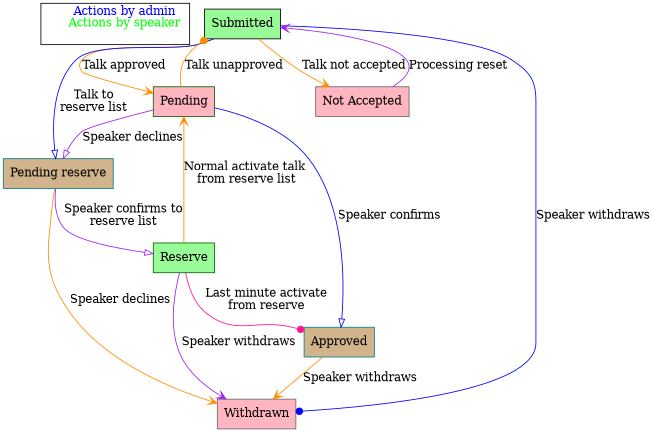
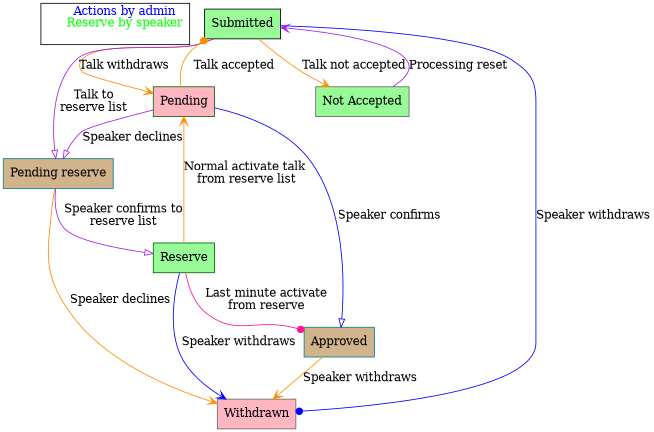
node "Actions by admin": text "Actions by speaker" -> "Reserve by speaker"
edge "Submitted" -> "Pending reserve": color blue -> purple
edge "Submitted" -> "Pending": label "Talk approved" -> "Talk withdraws"
edge "Pending" -> "Submitted": label "Talk unapproved" -> "Talk accepted"
node "Not Accepted": fillcolor lightpink -> palegreen
edge "Reserve" -> "Withdrawn": color purple -> blue
